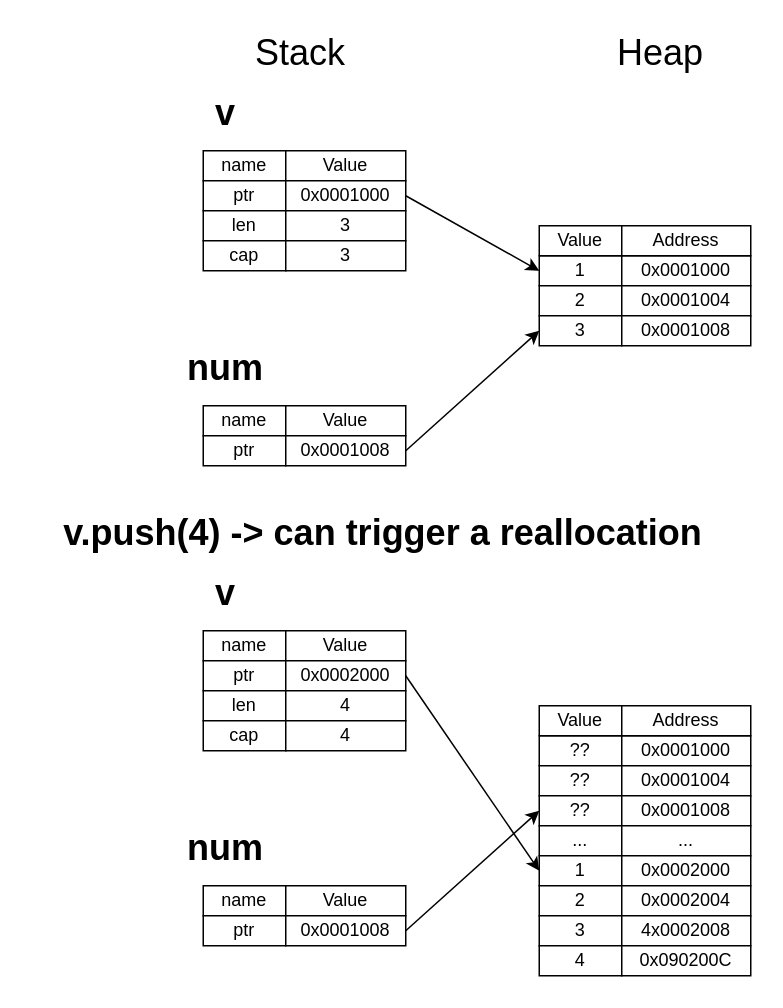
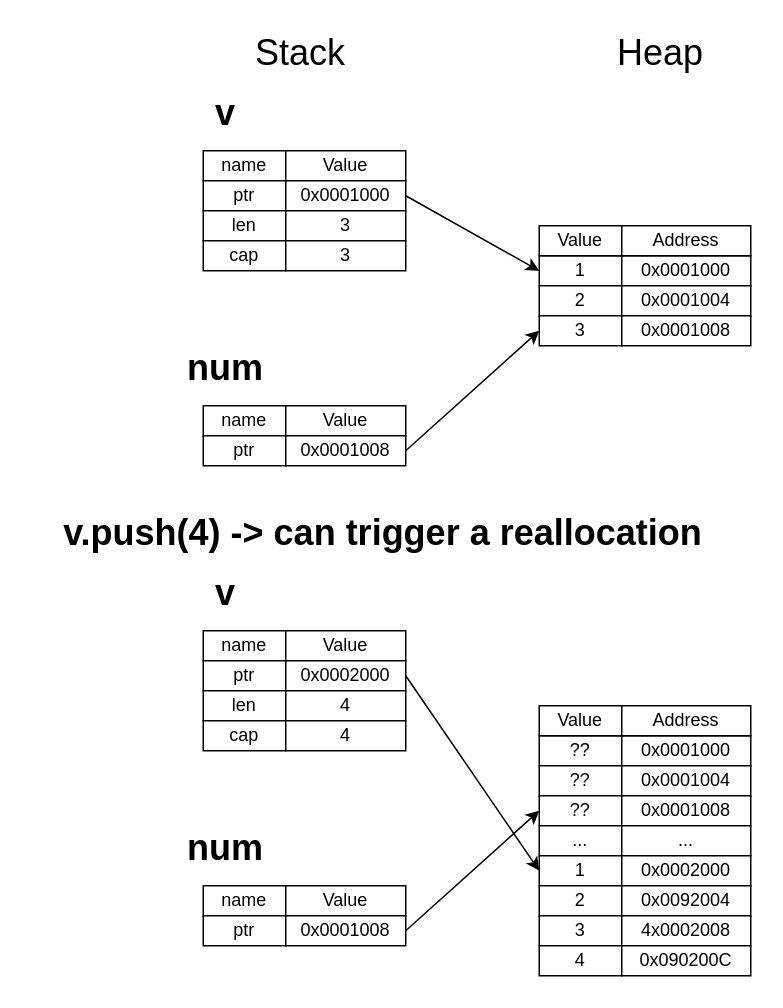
node "0x0002004": label "0x0002004" -> "0x0092004"
